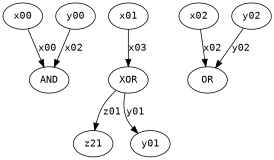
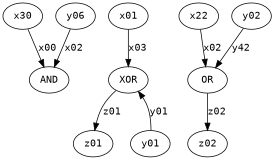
node "x00": label "x00" -> "x30"
node "y00": label "y00" -> "y06"
node "x02": label "x02" -> "x22"
edge "y02" -> "OR": label "y02" -> "y42"
edge "XOR" -> "y01": reversed
node "z21": label "z21" -> "z01"
node "z02": added
